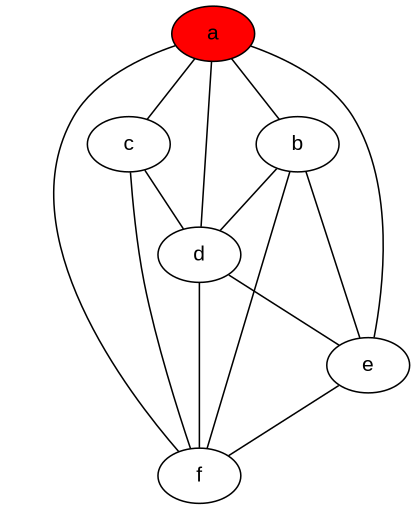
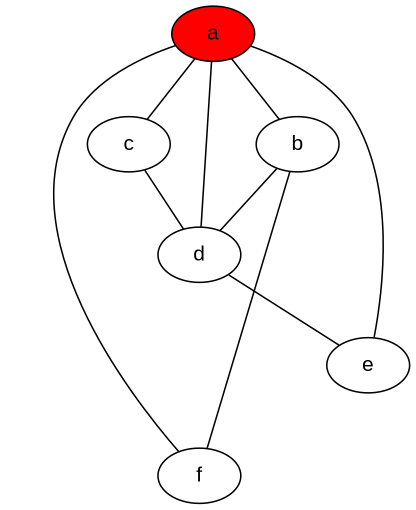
edge "b" -- "e": removed
edge "c" -- "f": removed
edge "d" -- "f": removed
edge "e" -- "f": removed
